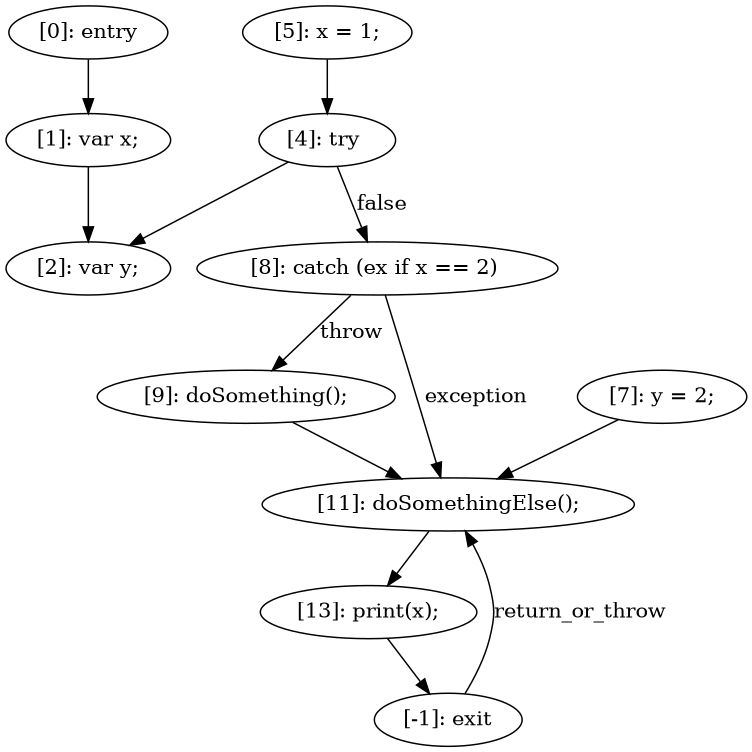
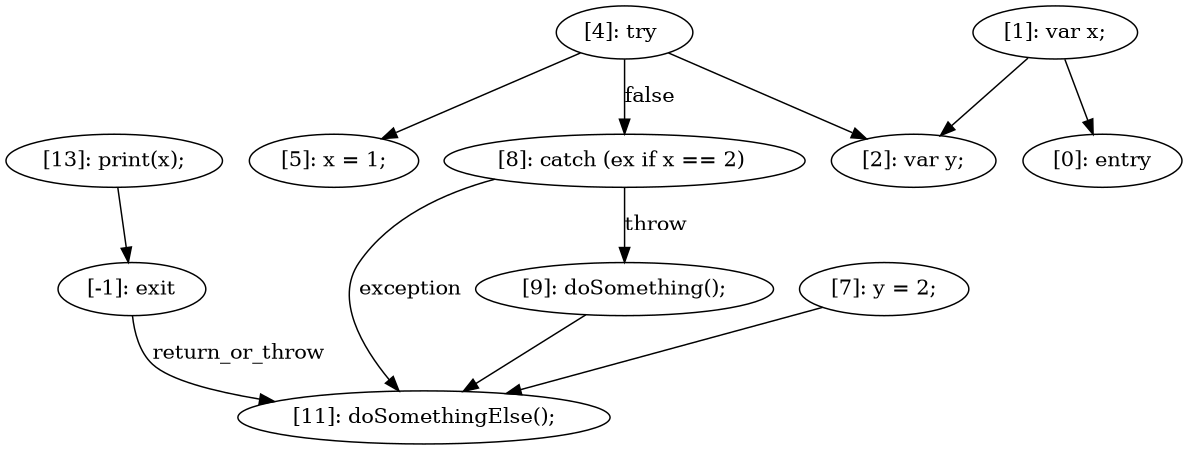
edge "[0]: entry" -> "[1]: var x;": reversed
edge "[5]: x = 1;" -> "[4]: try": reversed
edge "[11]: doSomethingElse();" -> "[13]: print(x);": removed
